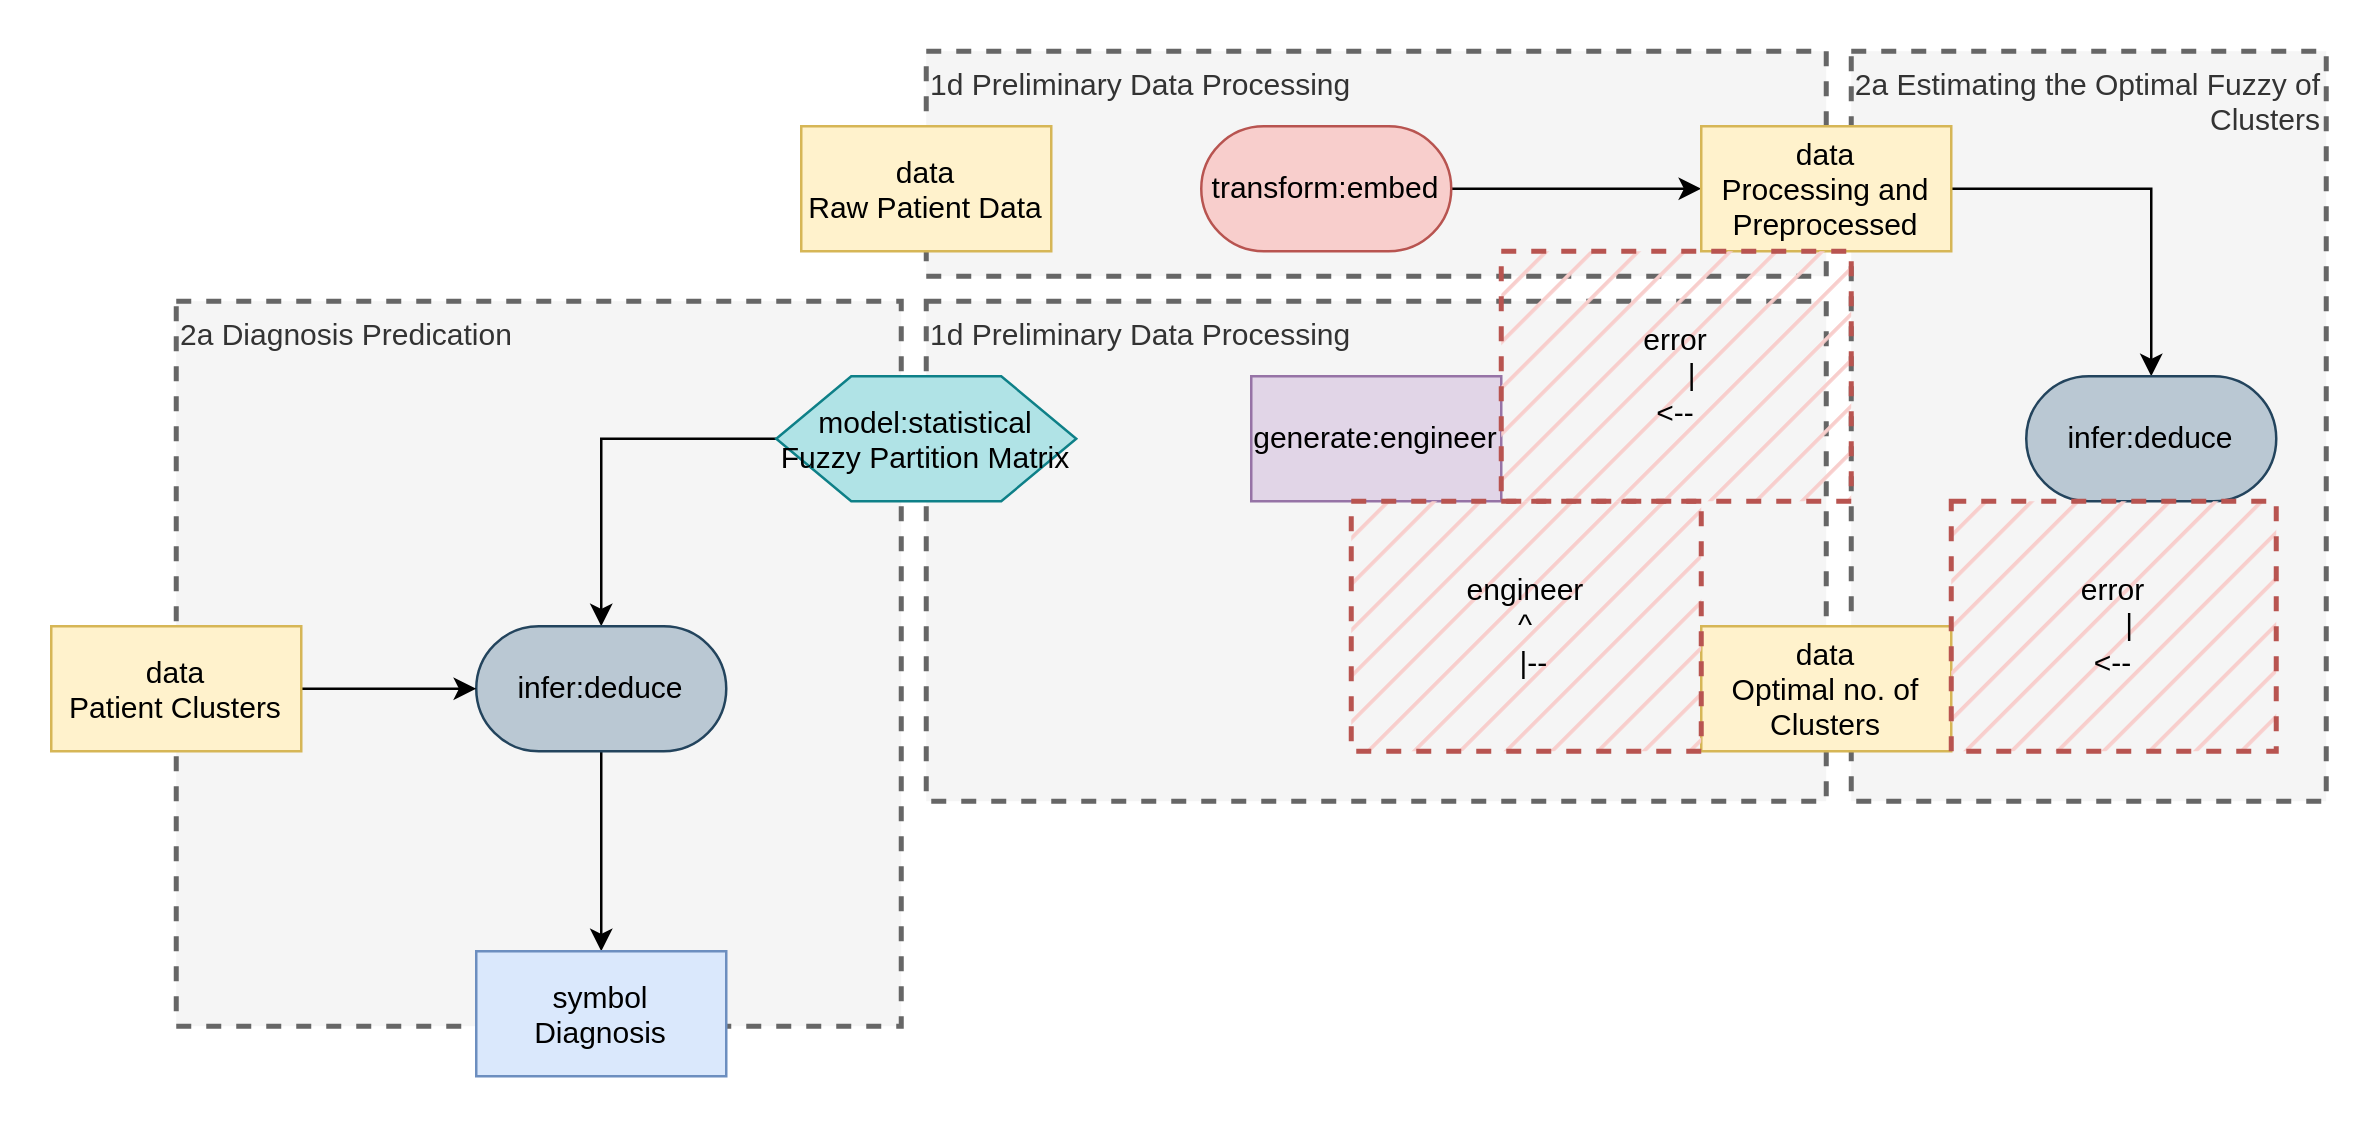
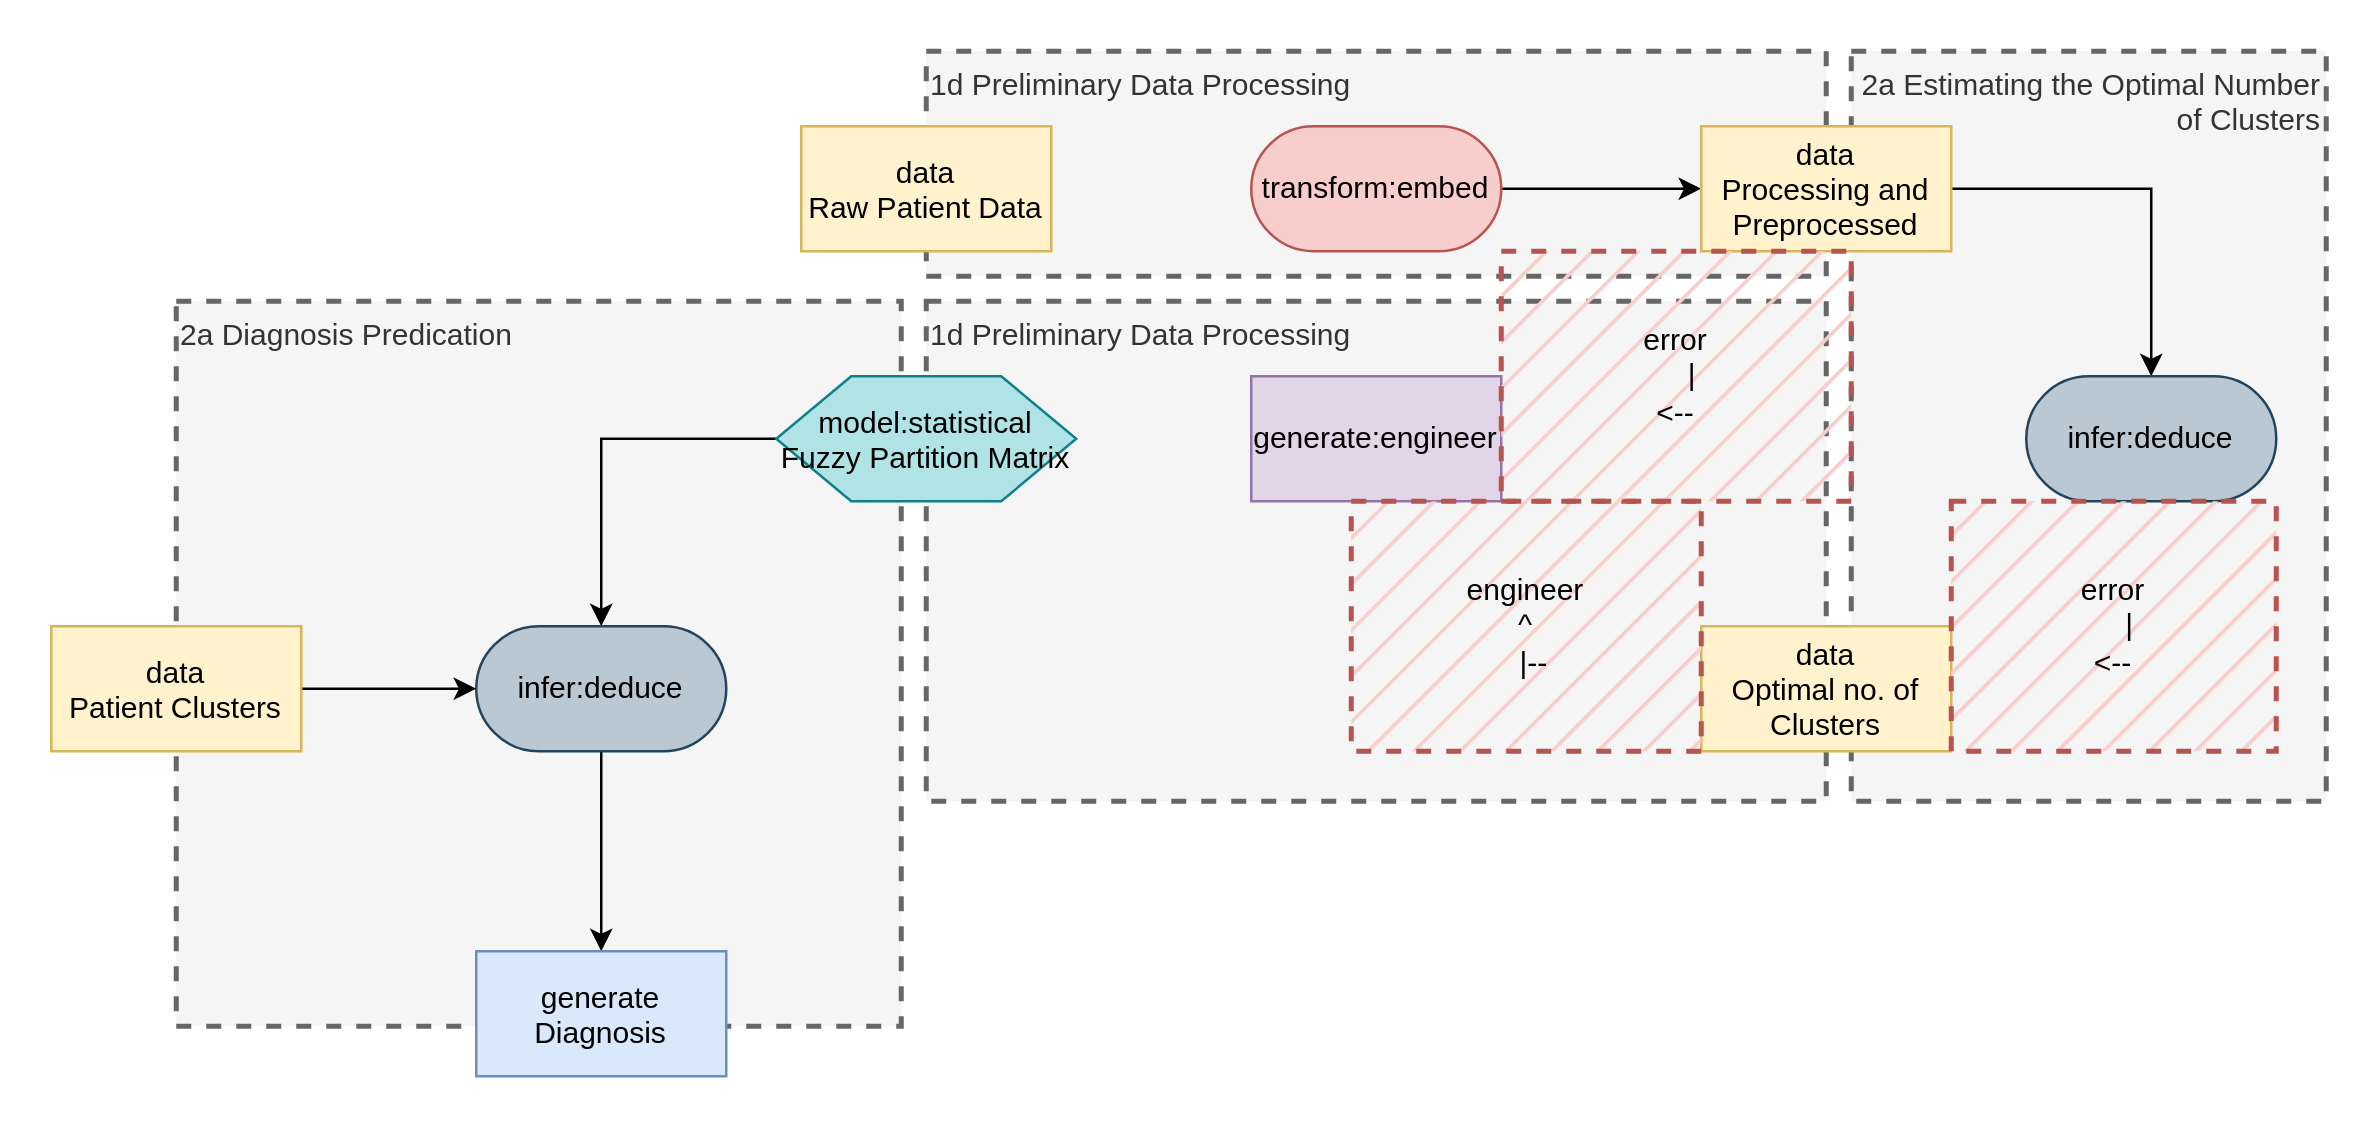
node "2a Estimating the Optimal Fuzzy of Clusters": label "2a Estimating the Optimal Fuzzy of Clusters" -> "2a Estimating the Optimal Number of Clusters"
node "transform:embed": moved (1326, 189) -> (1376, 189)
node "symbol Diagnosis": label "symbol Diagnosis" -> "generate Diagnosis"
